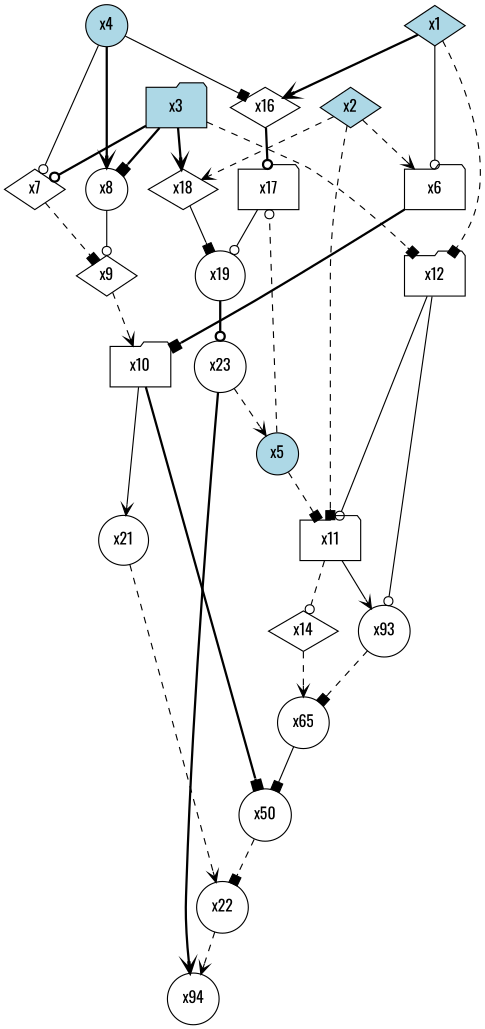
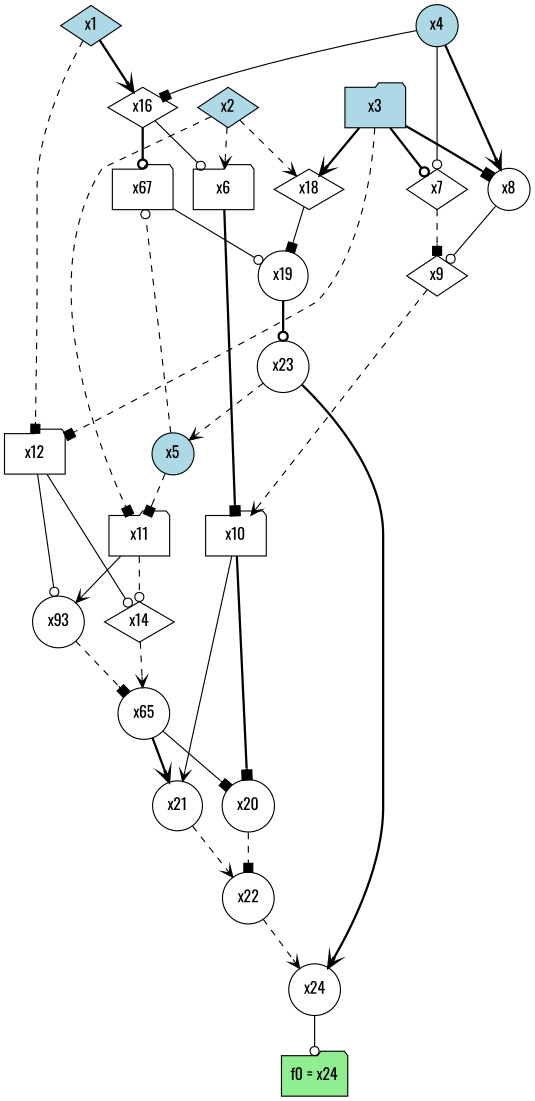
edge "x1" -> "x6": now "x16" -> "x6"
node "x17": label "x17" -> "x67"
edge "x12" -> "x11": now "x12" -> "x14"
edge "x65" -> "x21": added
node "x50": label "x50" -> "x20"
node "x94": label "x94" -> "x24"
node "f0 = x24": added
